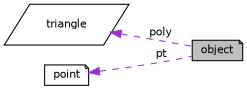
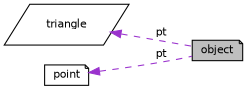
edge "object" -> "triangle": label " poly" -> " pt"
